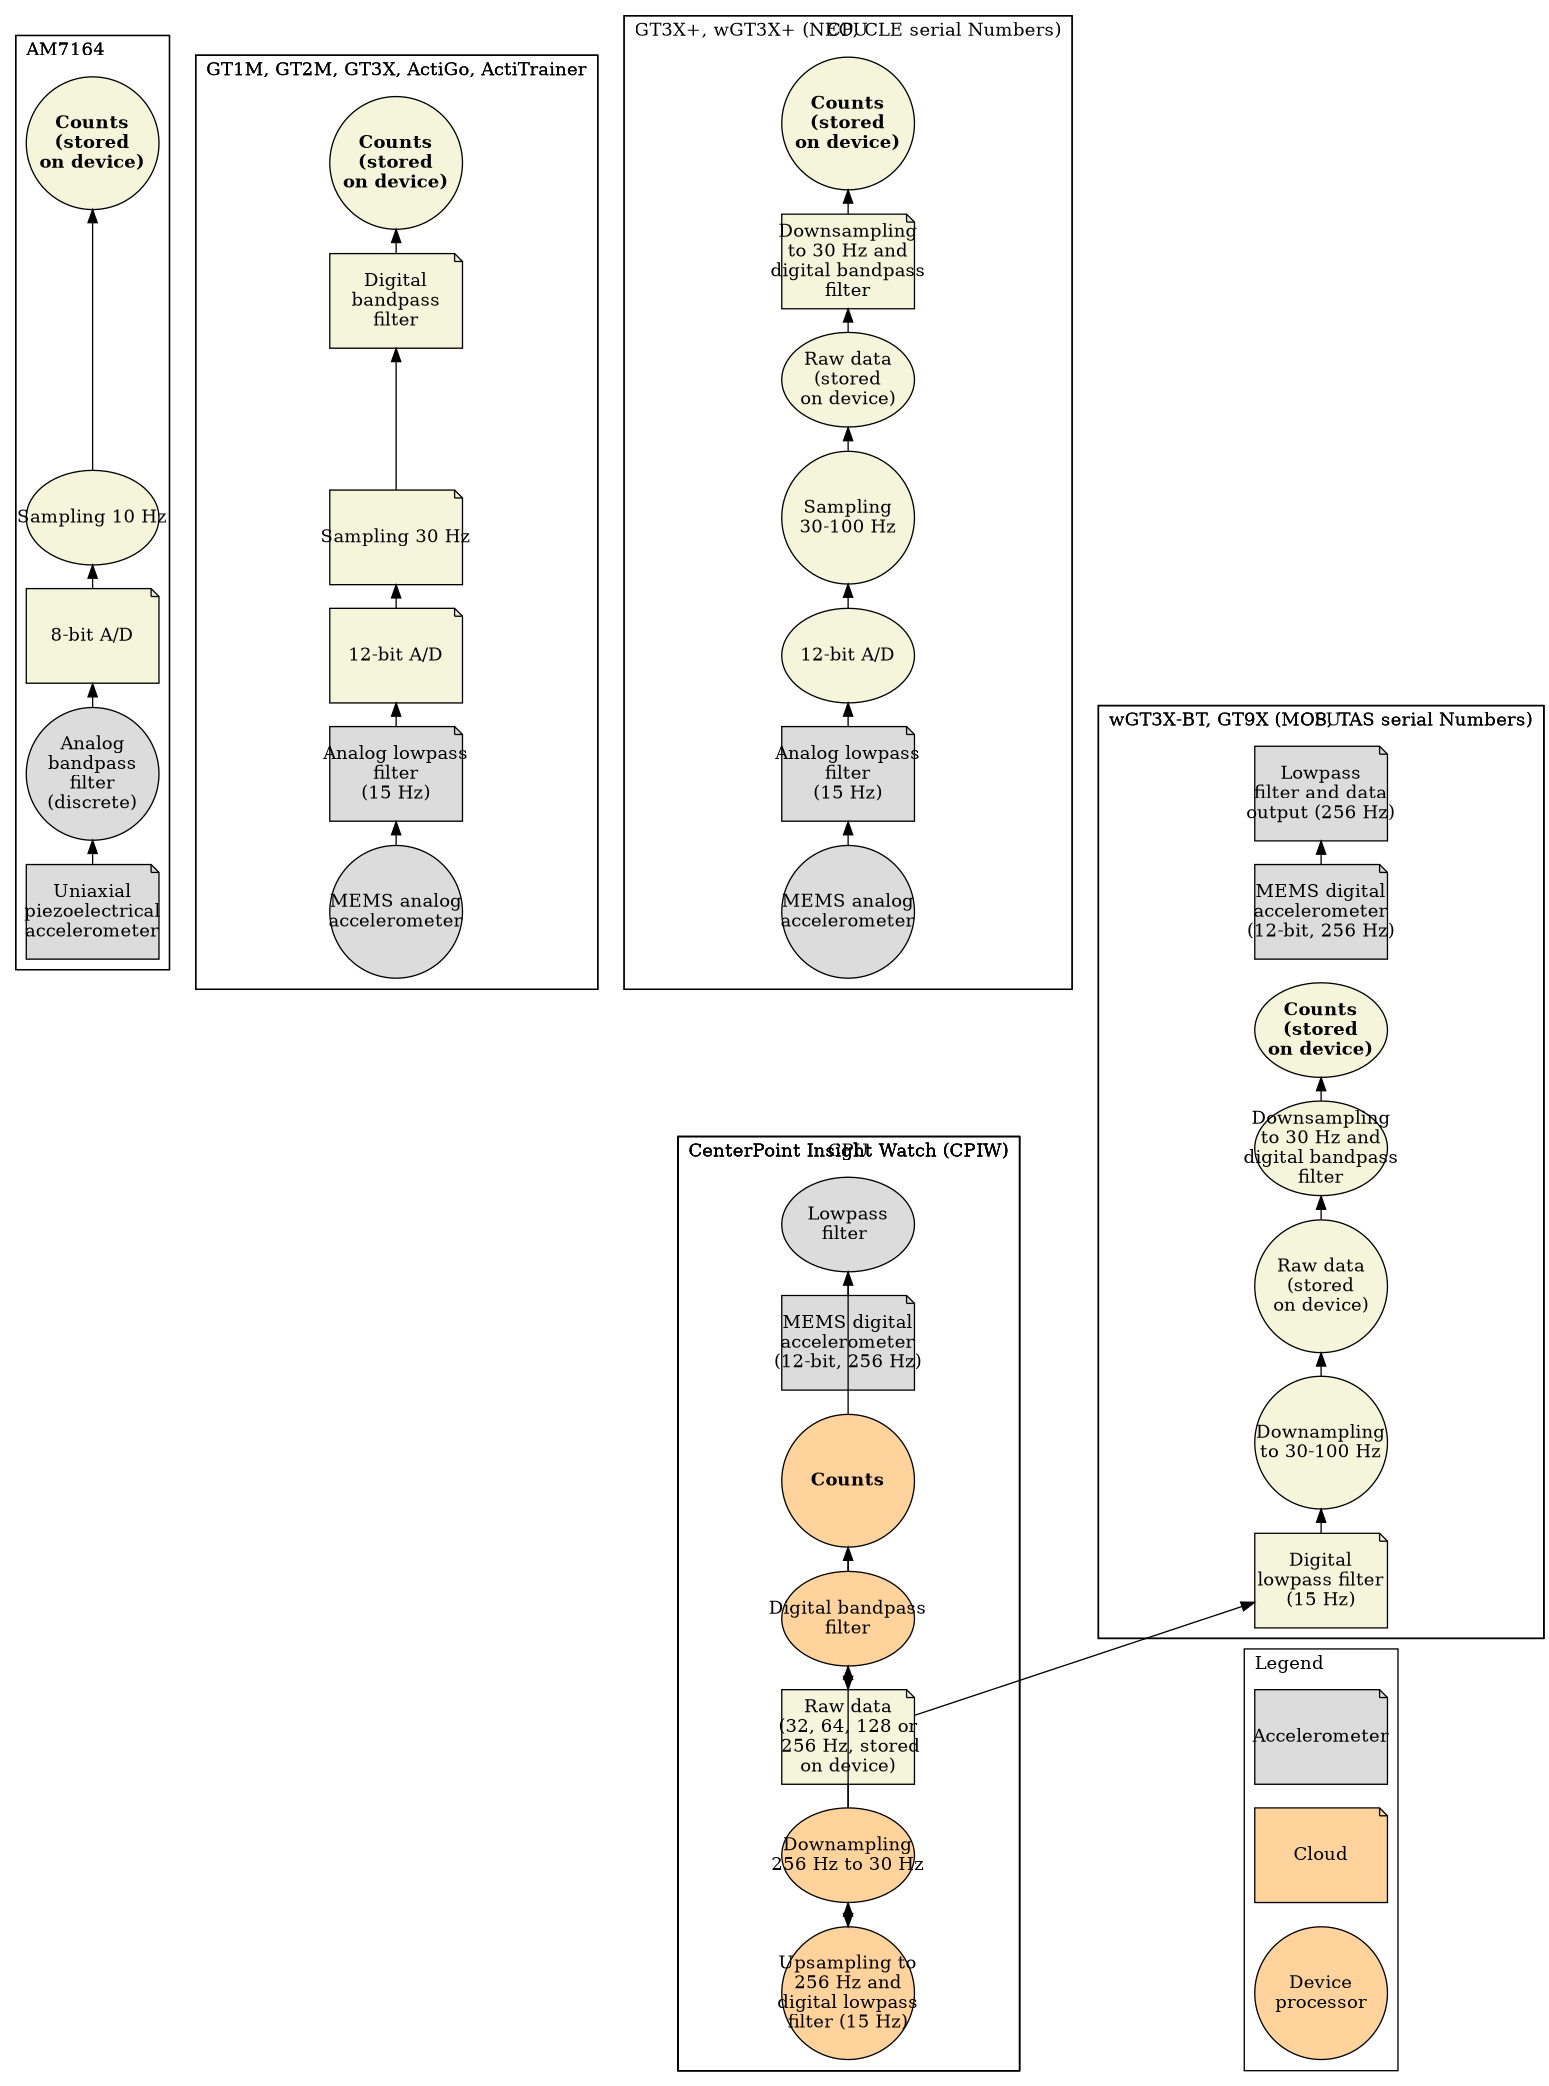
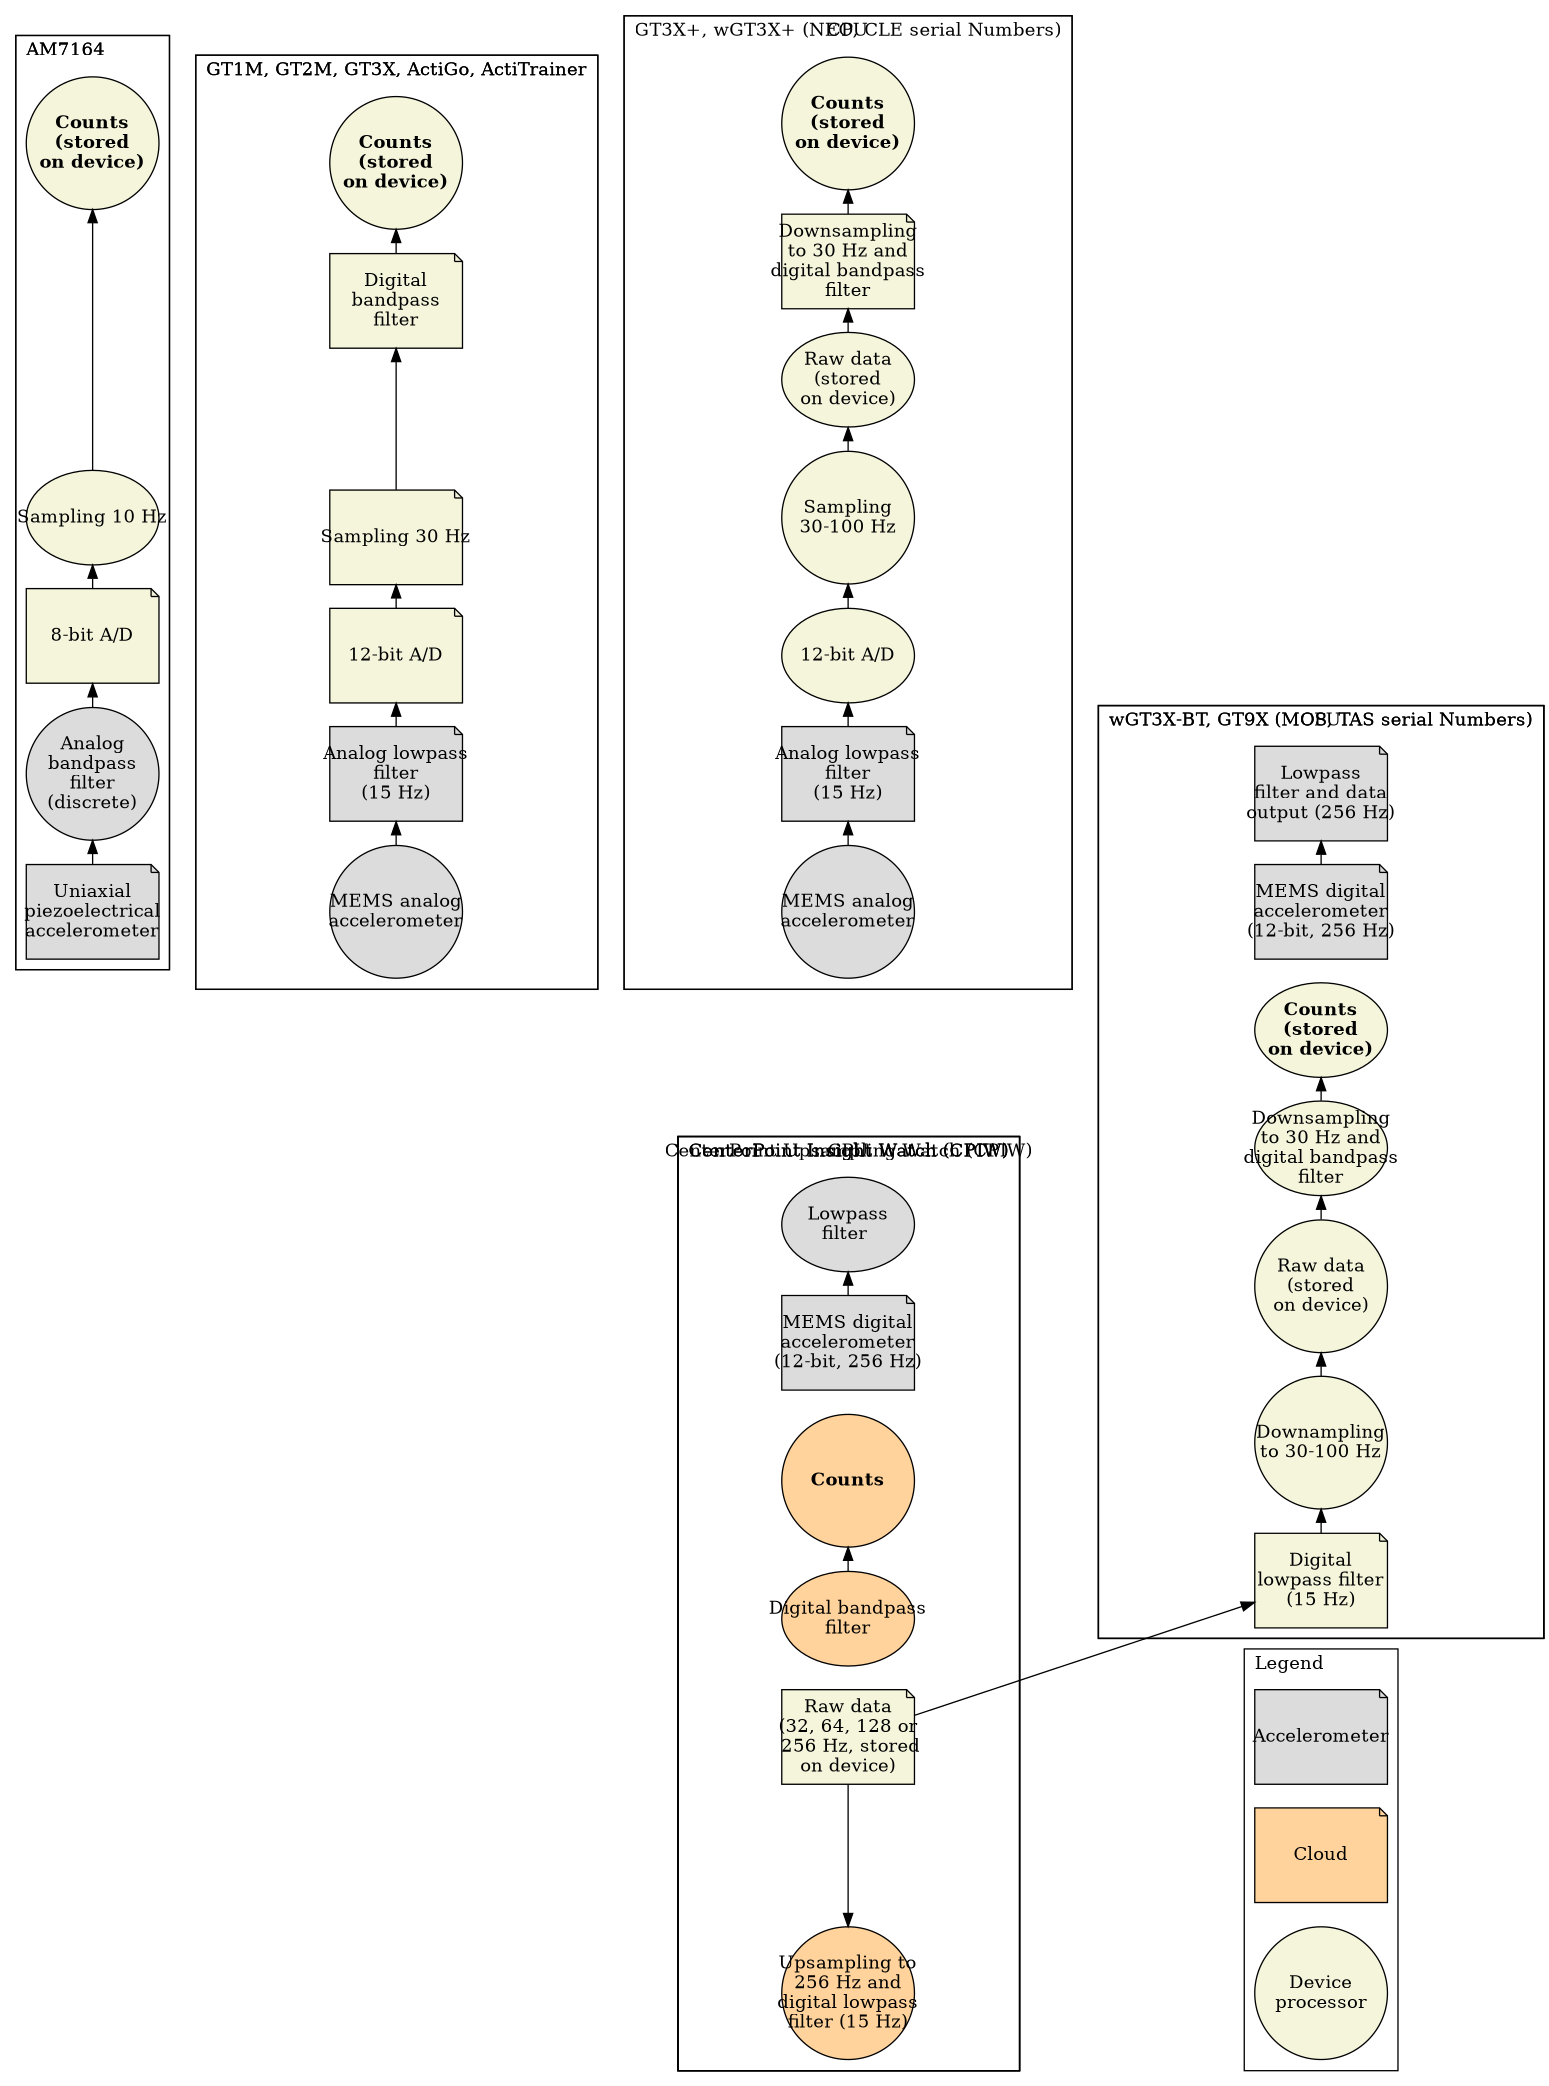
cluster "CenterPoint Insight Watch (CPIW)": label "CenterPoint Insight Watch (CPIW)" -> "CenterPoint Upsampling Watch (CPIW)"
edge "Lowpass filter" -> "Raw data (32, 64, 128 or 256 Hz, stored on device)": removed
node "Downampling 256 Hz to 30 Hz": removed
node "Device processor": fillcolor burlywood1 -> beige
